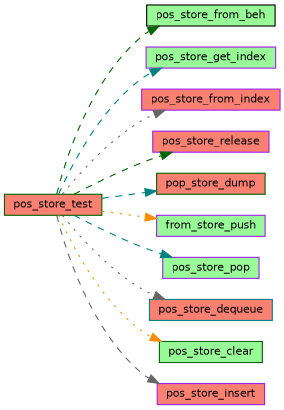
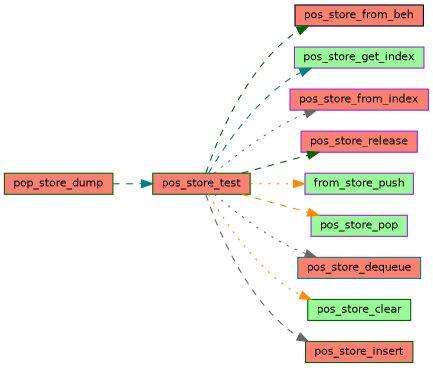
node "pos_store_from_beh": fillcolor palegreen -> salmon
edge "pos_store_test" -> "pop_store_dump": reversed
edge "pos_store_test" -> "pos_store_pop": color teal -> darkorange
node "pos_store_insert": color purple -> darkgreen
